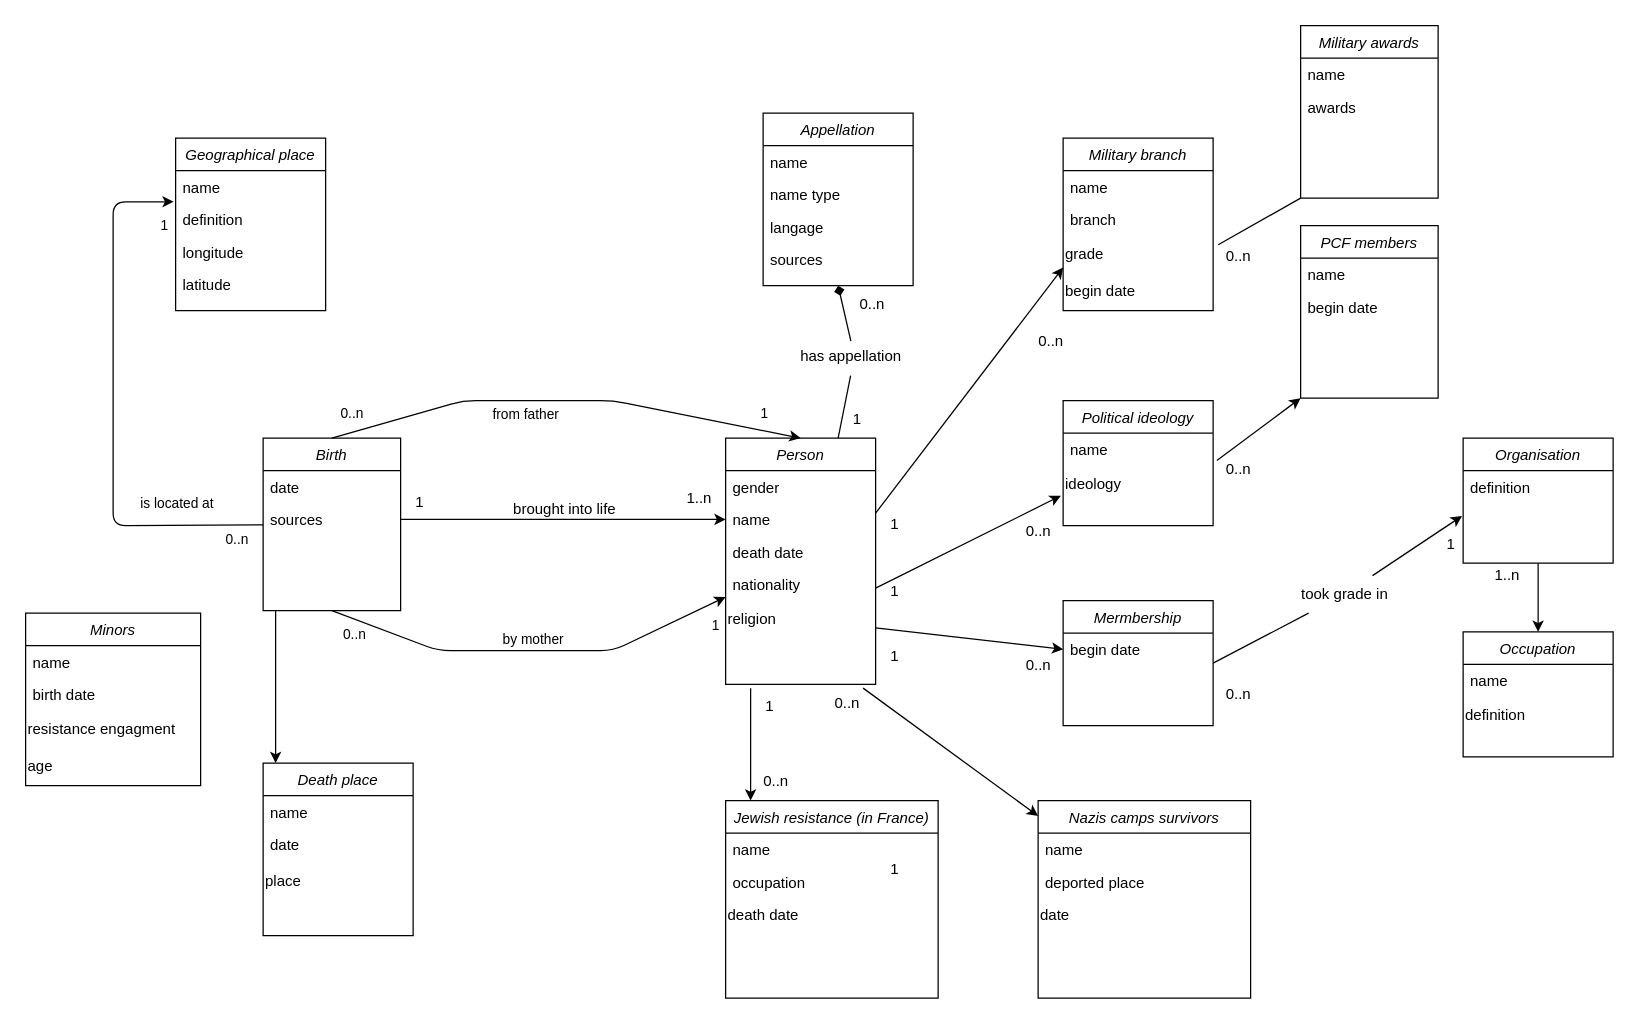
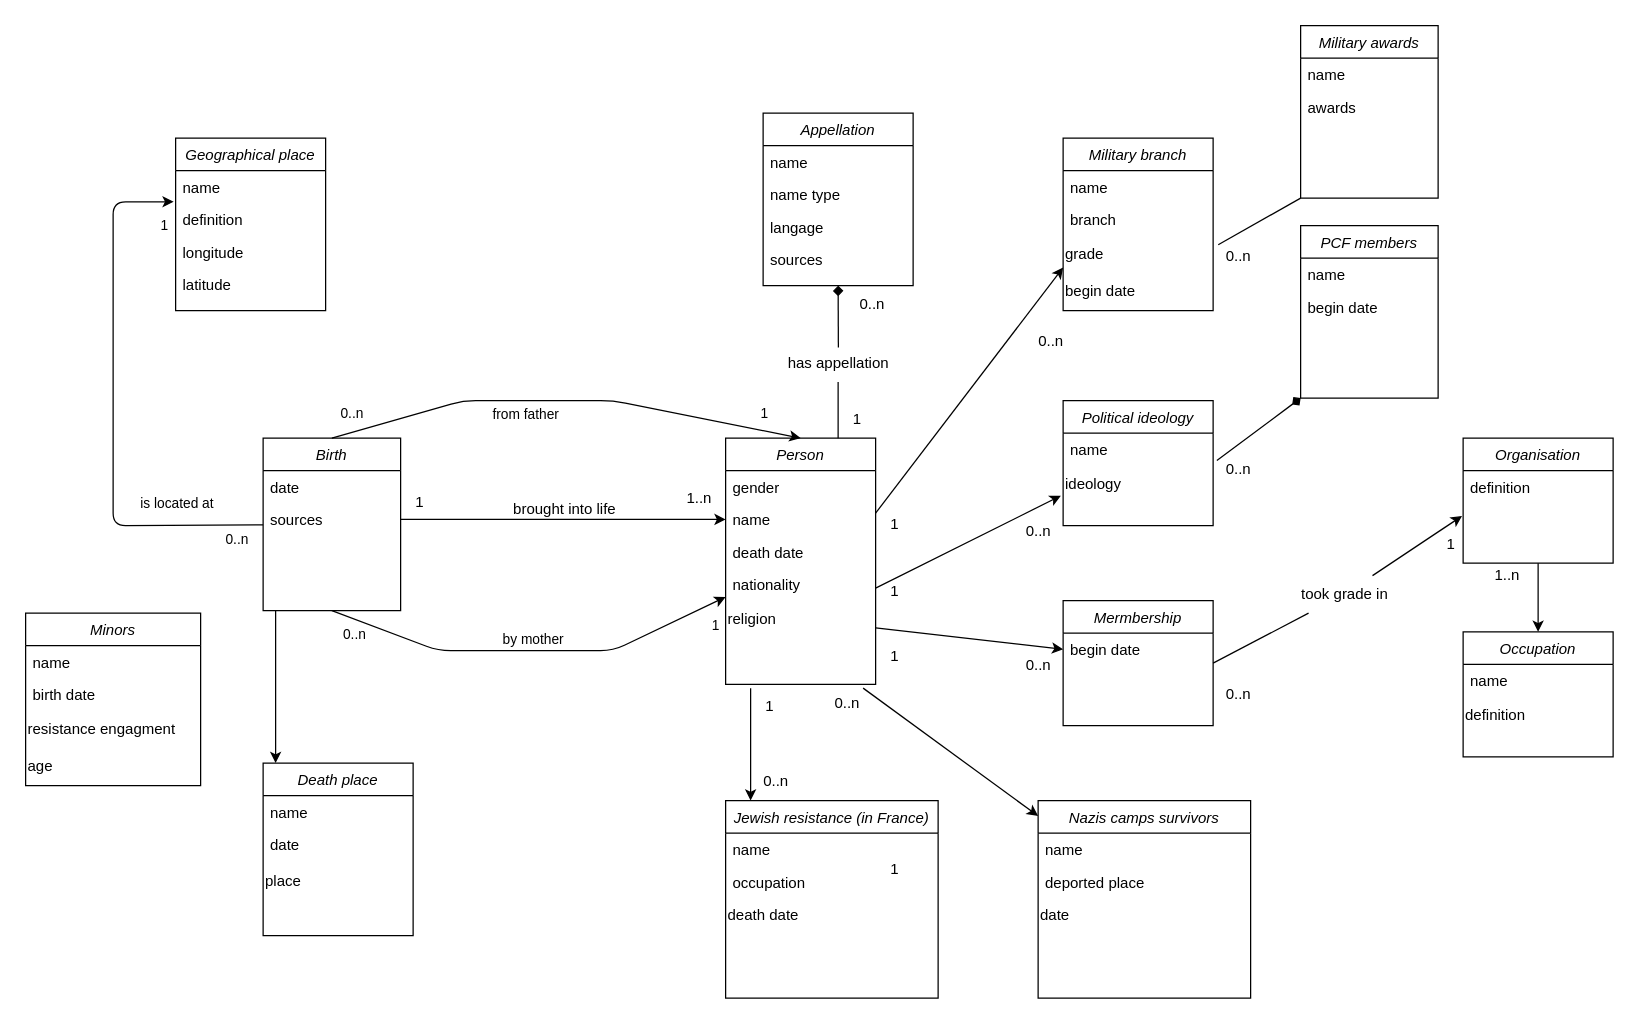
node "has appellation": moved (851, 357) -> (838, 363)
edge "ideology" -> "PCF members": arrowhead classic -> diamond
